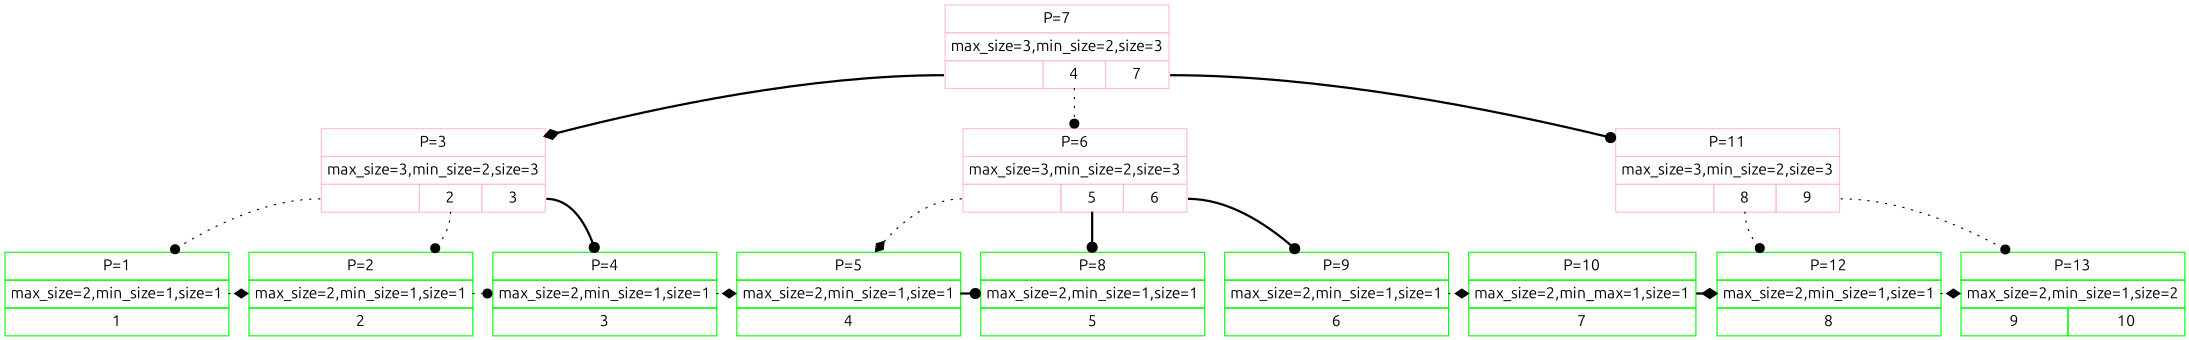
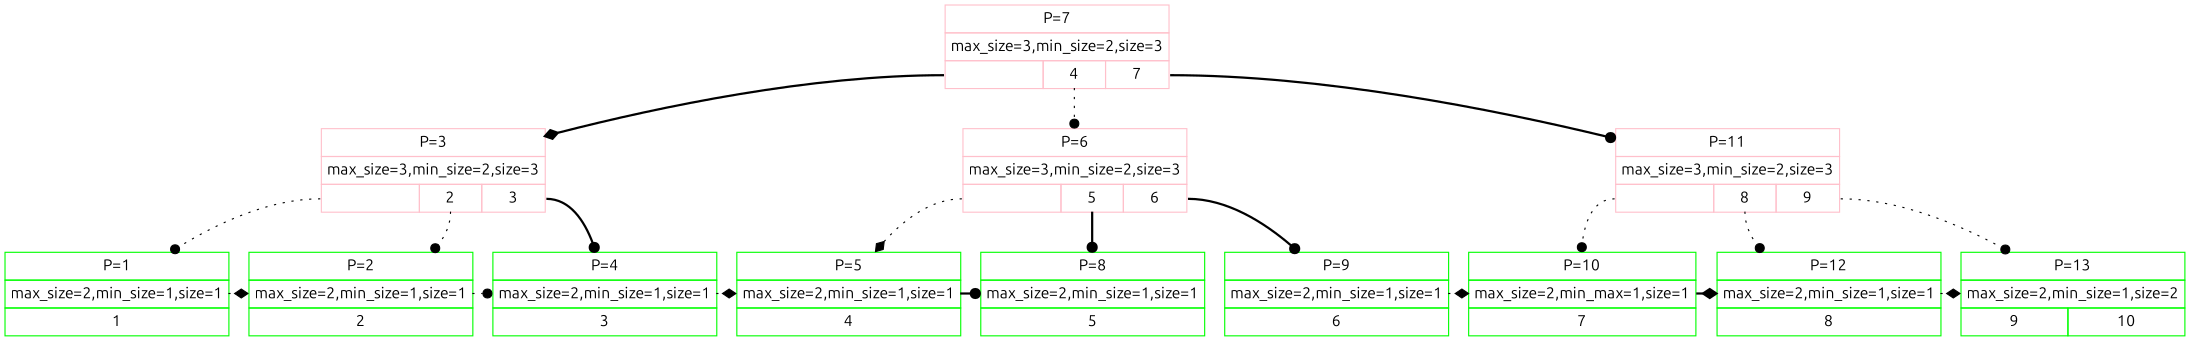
edge "P=11" -> "P=10": added
